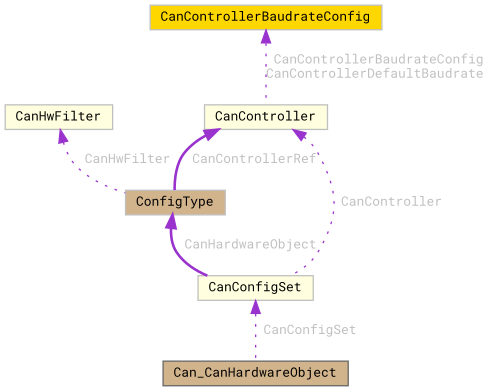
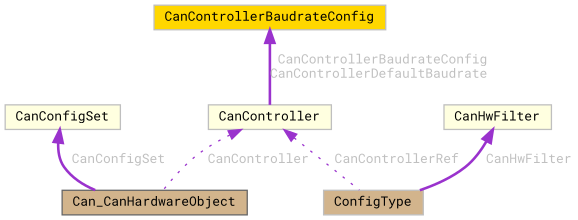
edge "CanController" -> "CanControllerBaudrateConfig": style dotted -> bold
edge "ConfigType" -> "CanController": style bold -> dotted
edge "ConfigType" -> "CanHwFilter": style dotted -> bold
edge "CanConfigSet" -> "CanController": now "Can_CanHardwareObject" -> "CanController"
edge "CanConfigSet" -> "ConfigType": removed, label "CanHardwareObject"
edge "Can_CanHardwareObject" -> "CanConfigSet": style dotted -> bold
